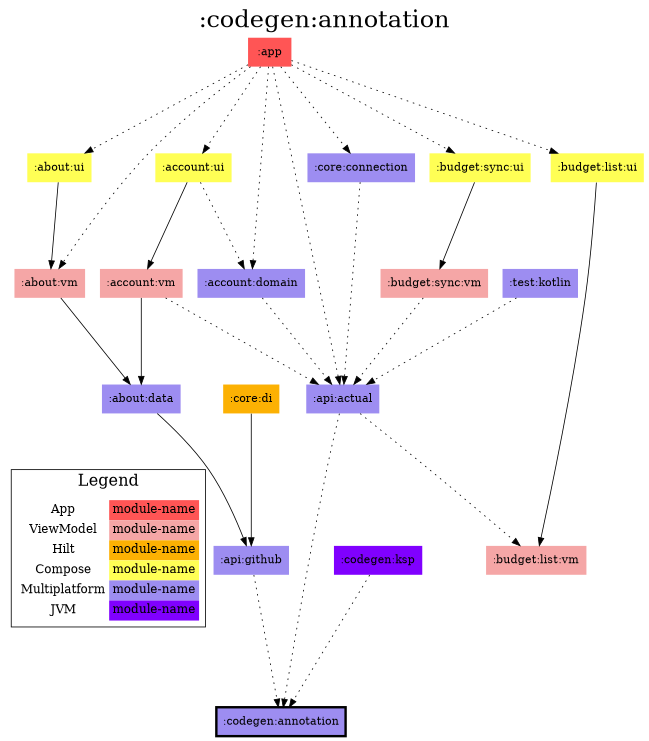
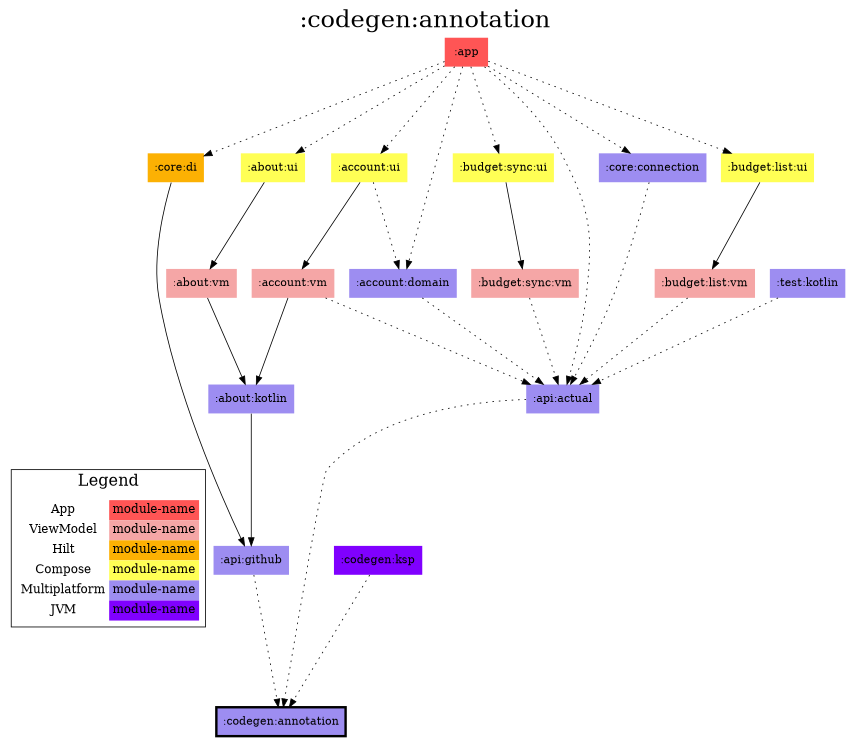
edge ":app" -> ":about:vm": now ":app" -> ":core:di"
node ":about:data": label ":about:data" -> ":about:kotlin"
edge ":api:actual" -> ":budget:list:vm": reversed
